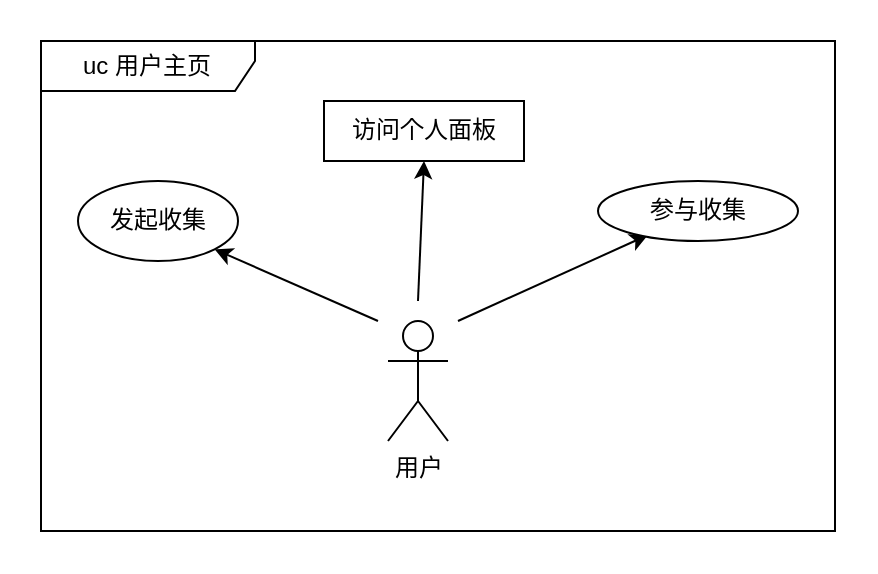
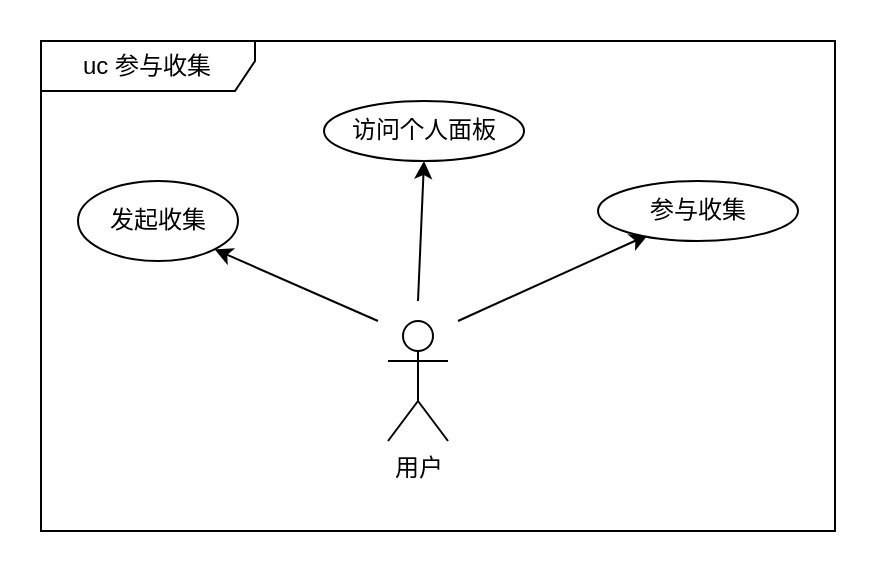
node "uc 用户主页": label "uc 用户主页" -> "uc 参与收集"
node "访问个人面板": shape rectangle -> ellipse
